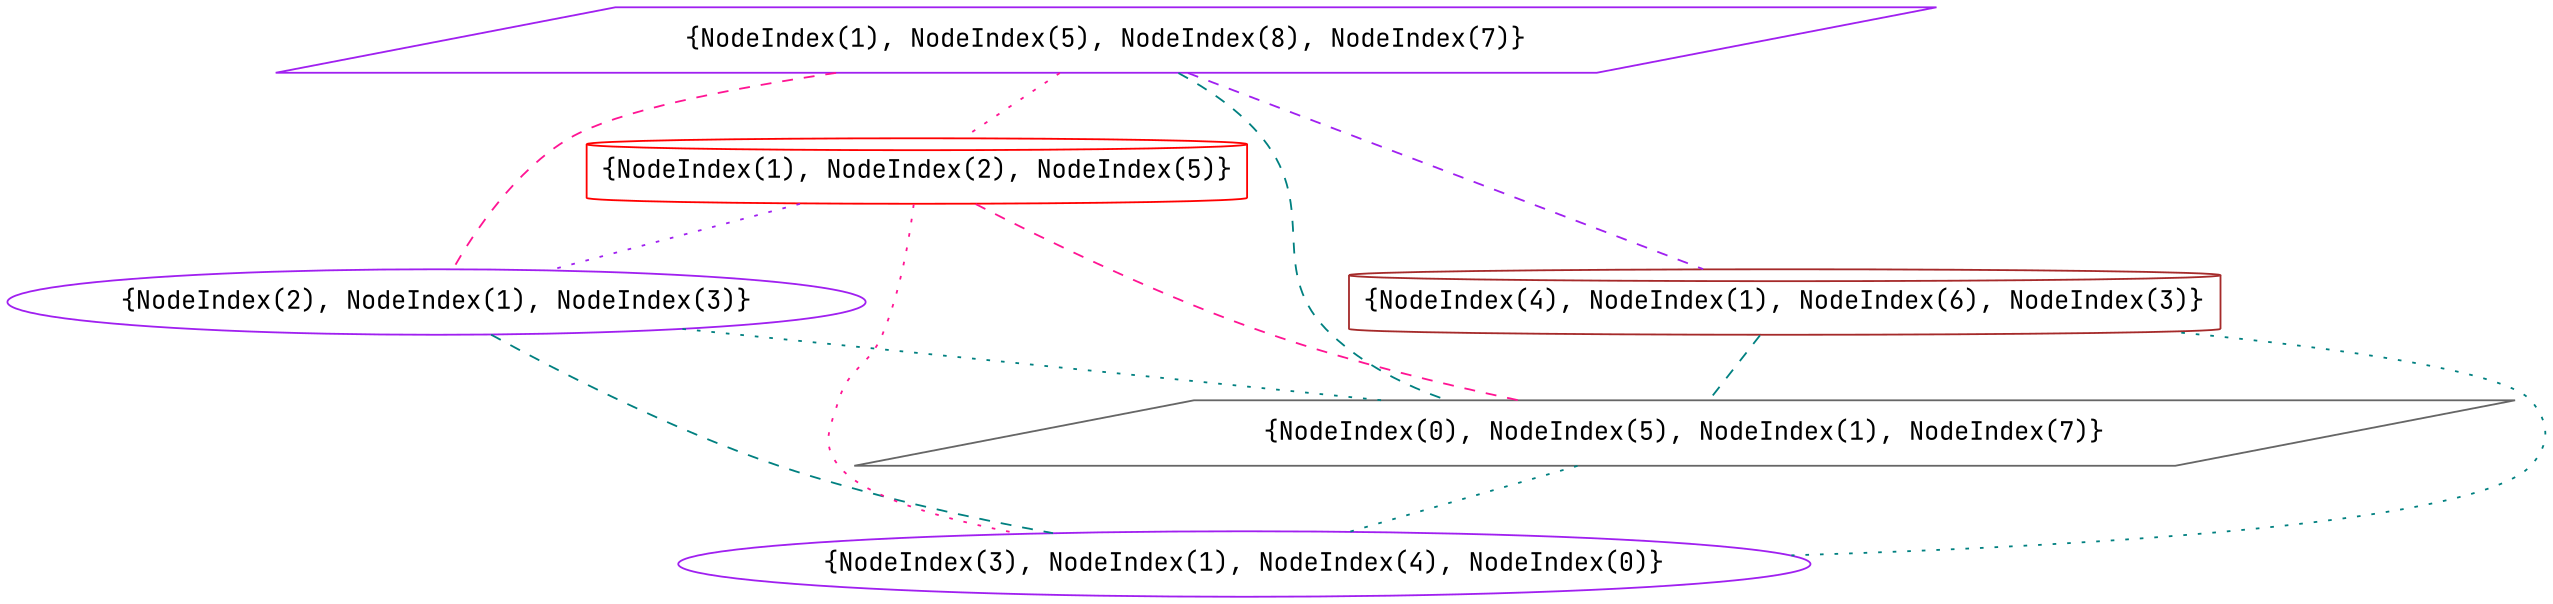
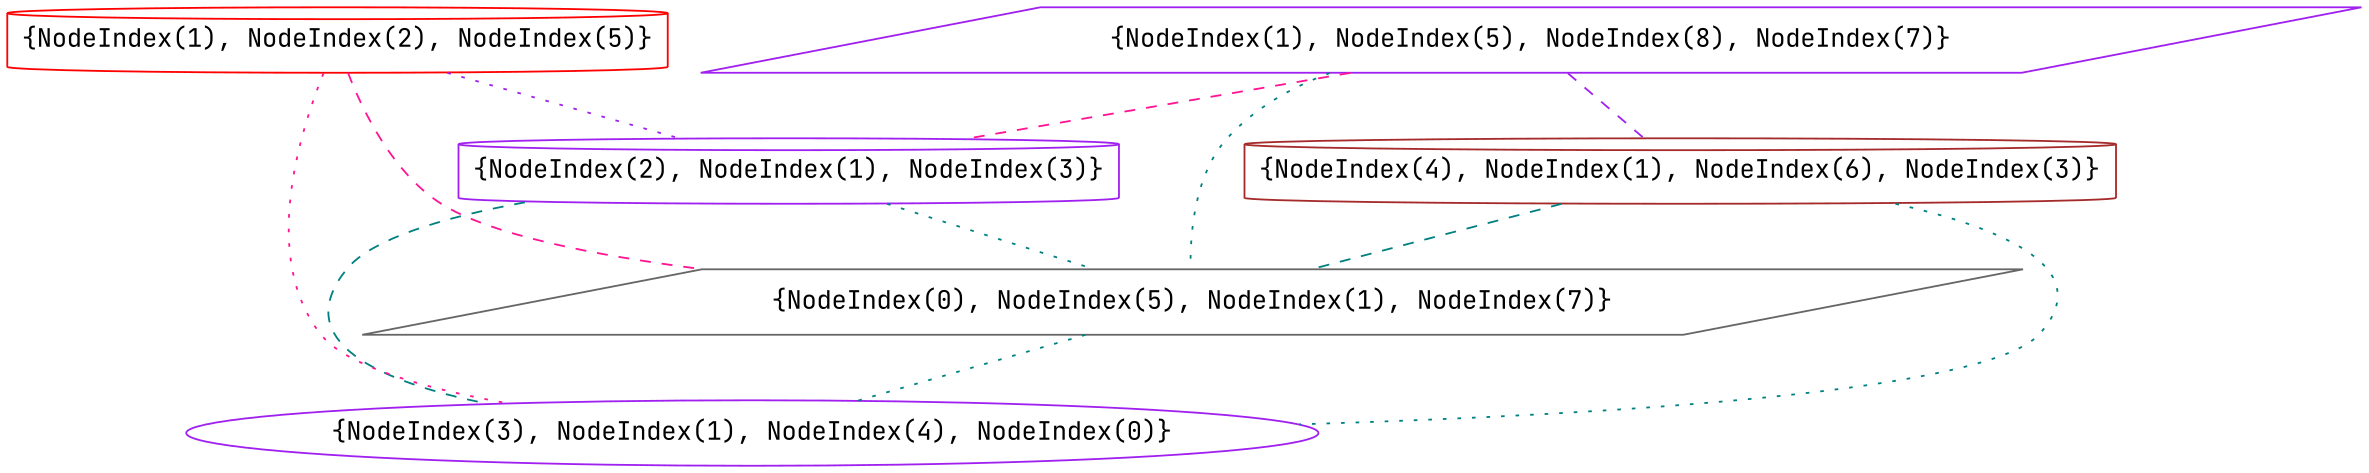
edge "{NodeIndex(1), NodeIndex(5), NodeIndex(8), NodeIndex(7)}" -- "{NodeIndex(1), NodeIndex(2), NodeIndex(5)}": removed
edge "{NodeIndex(1), NodeIndex(5), NodeIndex(8), NodeIndex(7)}" -- "{NodeIndex(0), NodeIndex(5), NodeIndex(1), NodeIndex(7)}": style dashed -> dotted
node "{NodeIndex(2), NodeIndex(1), NodeIndex(3)}": shape ellipse -> cylinder
